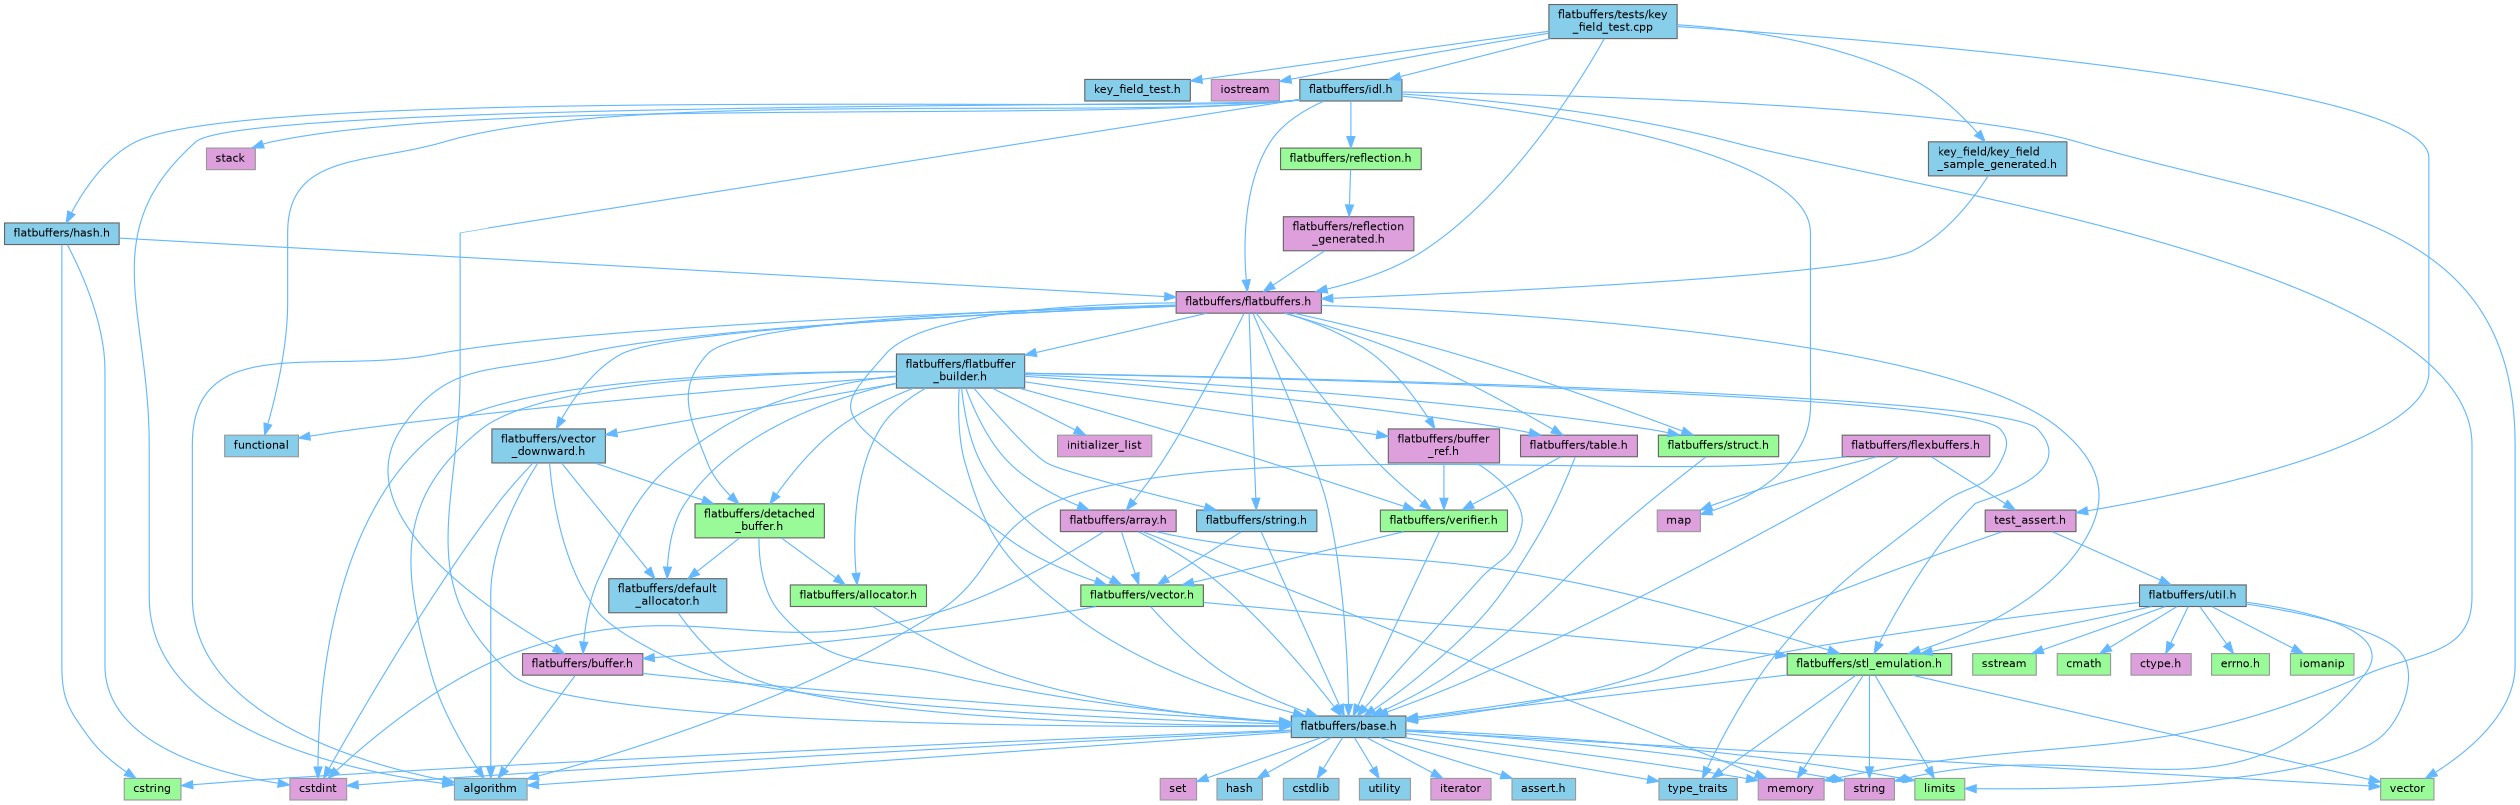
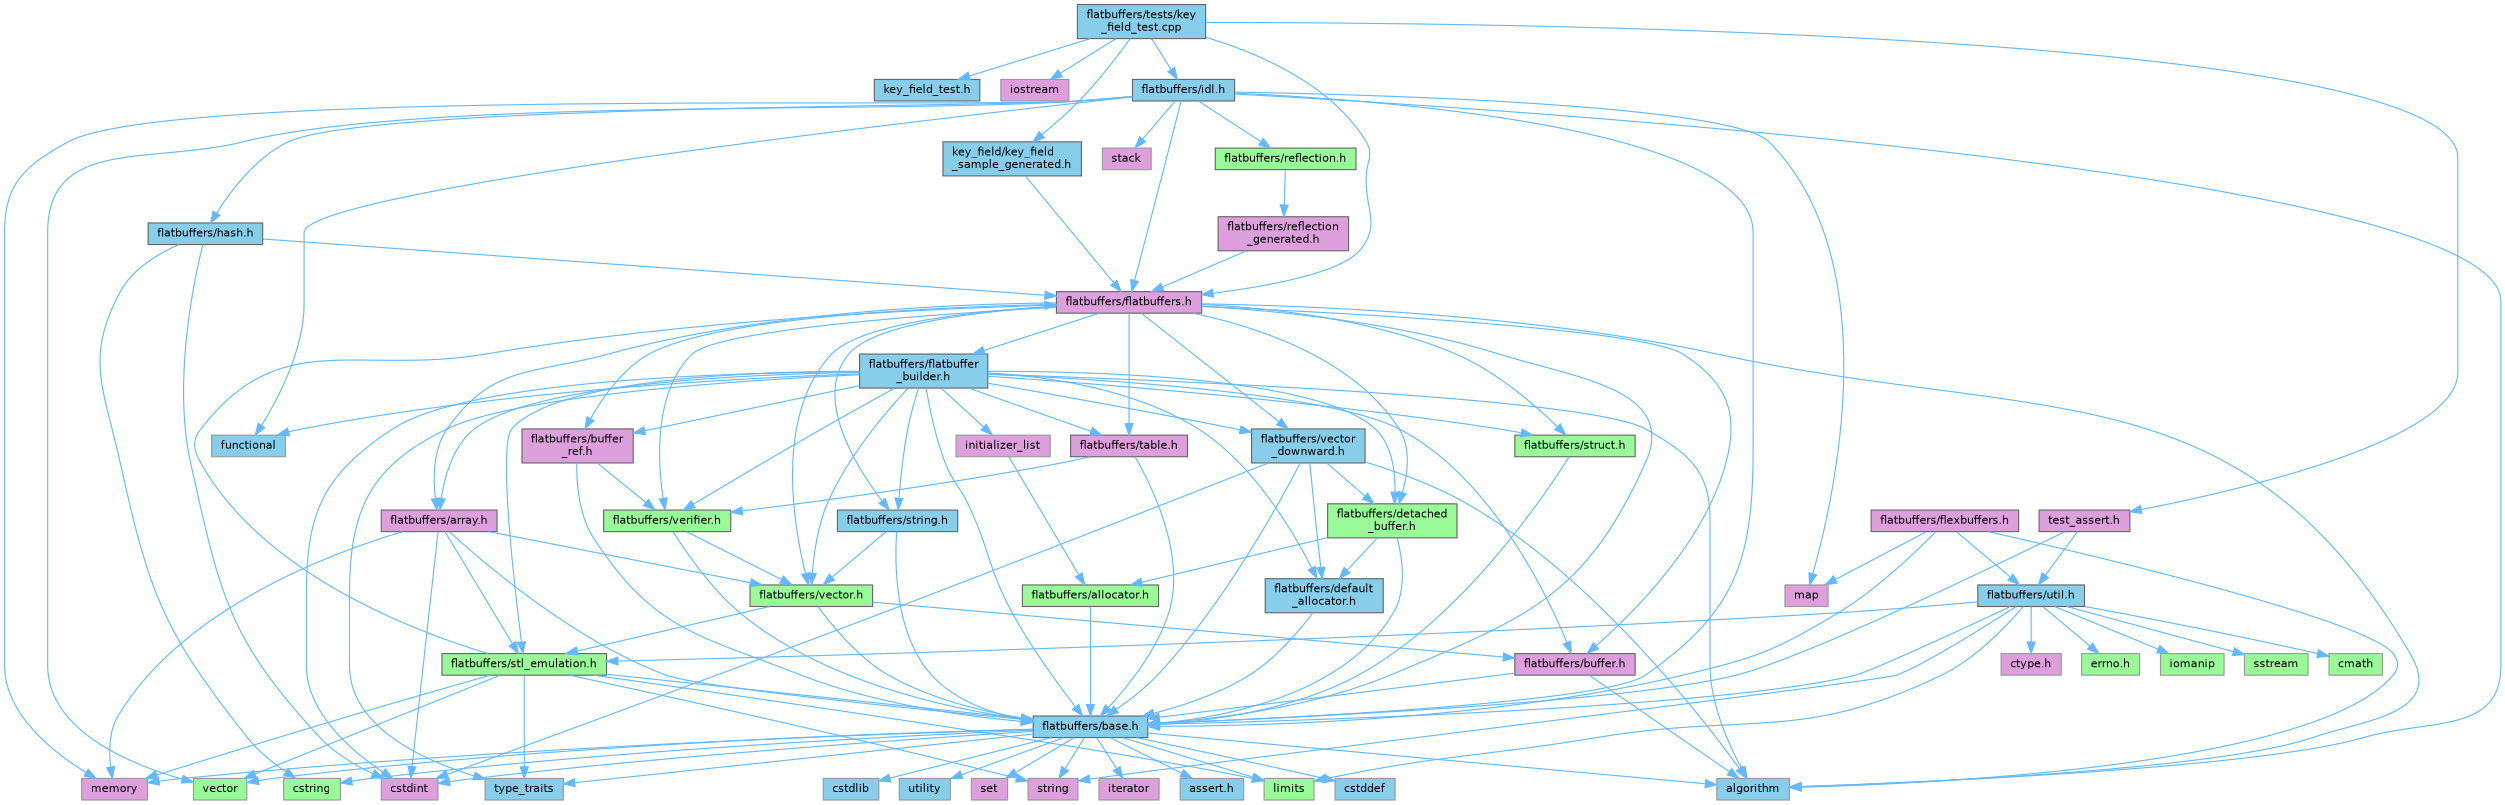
edge "flatbuffers/flatbuffers.h" -> "flatbuffers/stl_emulation.h": reversed
edge "flatbuffers/flatbuffer _builder.h" -> "flatbuffers/allocator.h": now "initializer_list" -> "flatbuffers/allocator.h"
edge "flatbuffers/flexbuffers.h" -> "test_assert.h": now "flatbuffers/flexbuffers.h" -> "flatbuffers/util.h"
node "hash": label "hash" -> "cstddef"
